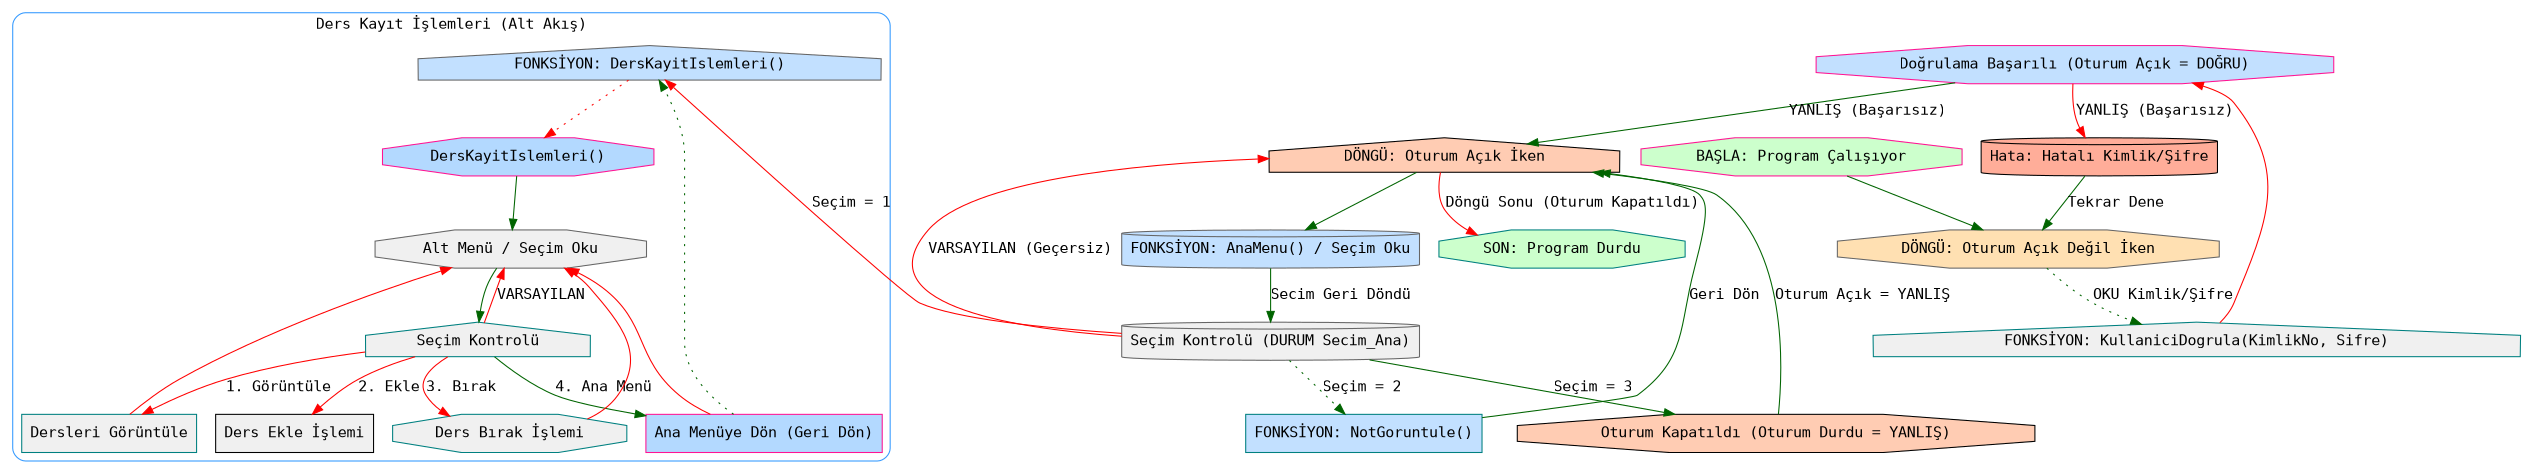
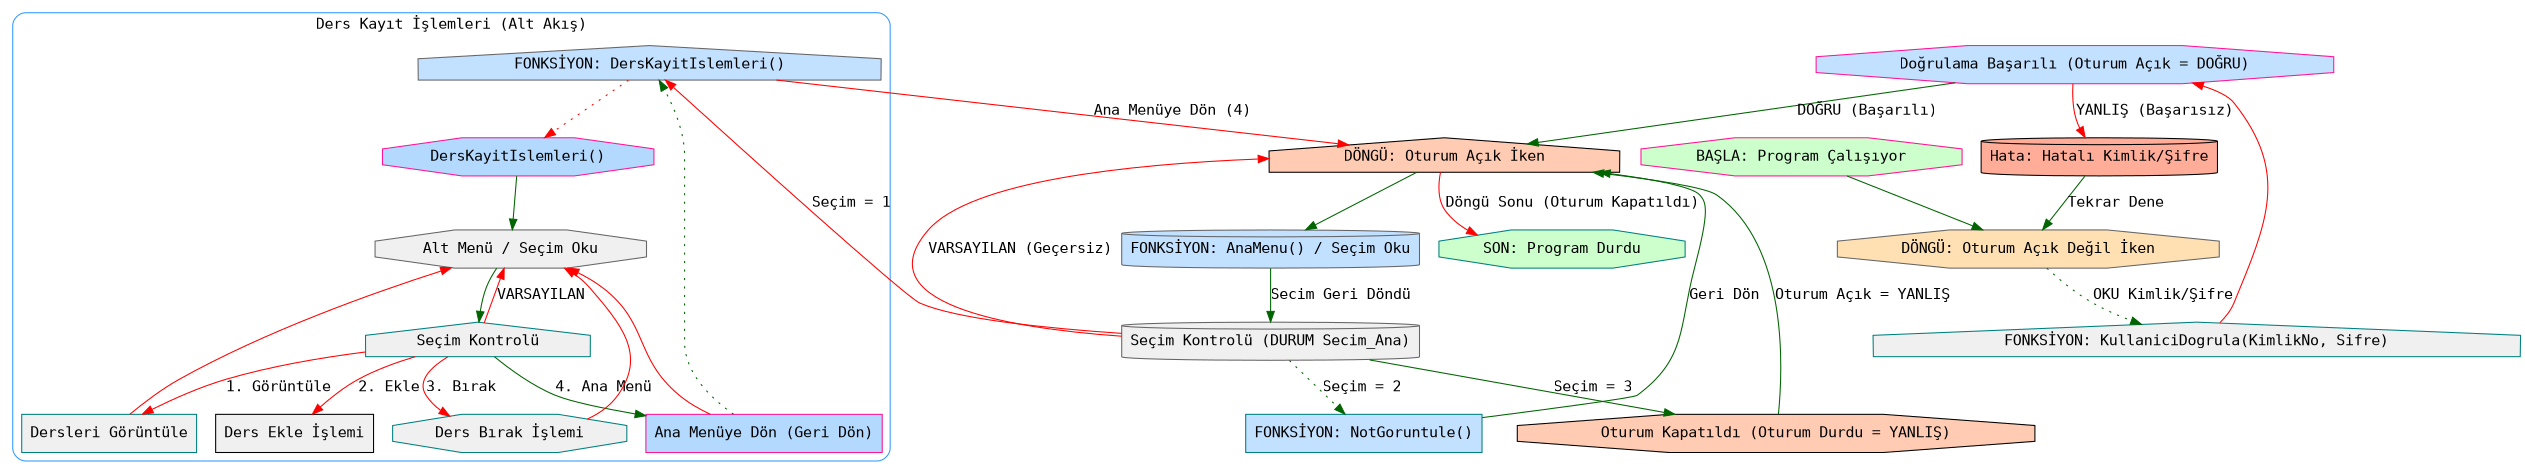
edge "Doğrulama Başarılı (Oturum Açık = DOĞRU)" -> "DÖNGÜ: Oturum Açık İken": label "YANLIŞ (Başarısız)" -> "DOĞRU (Başarılı)"
edge "FONKSİYON: DersKayitIslemleri()" -> "DÖNGÜ: Oturum Açık İken": added, label "Ana Menüye Dön (4)"
